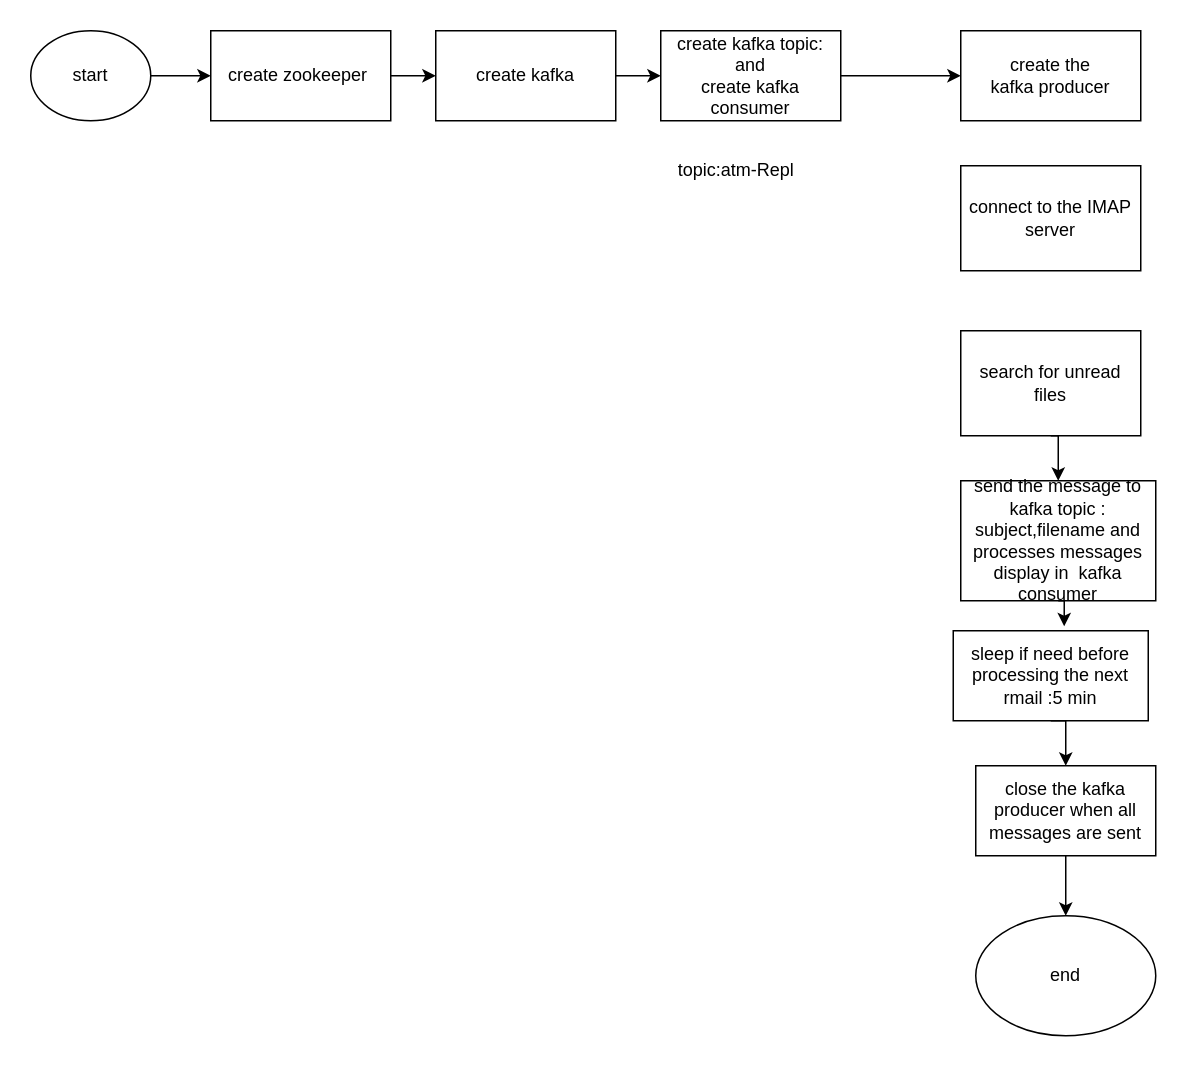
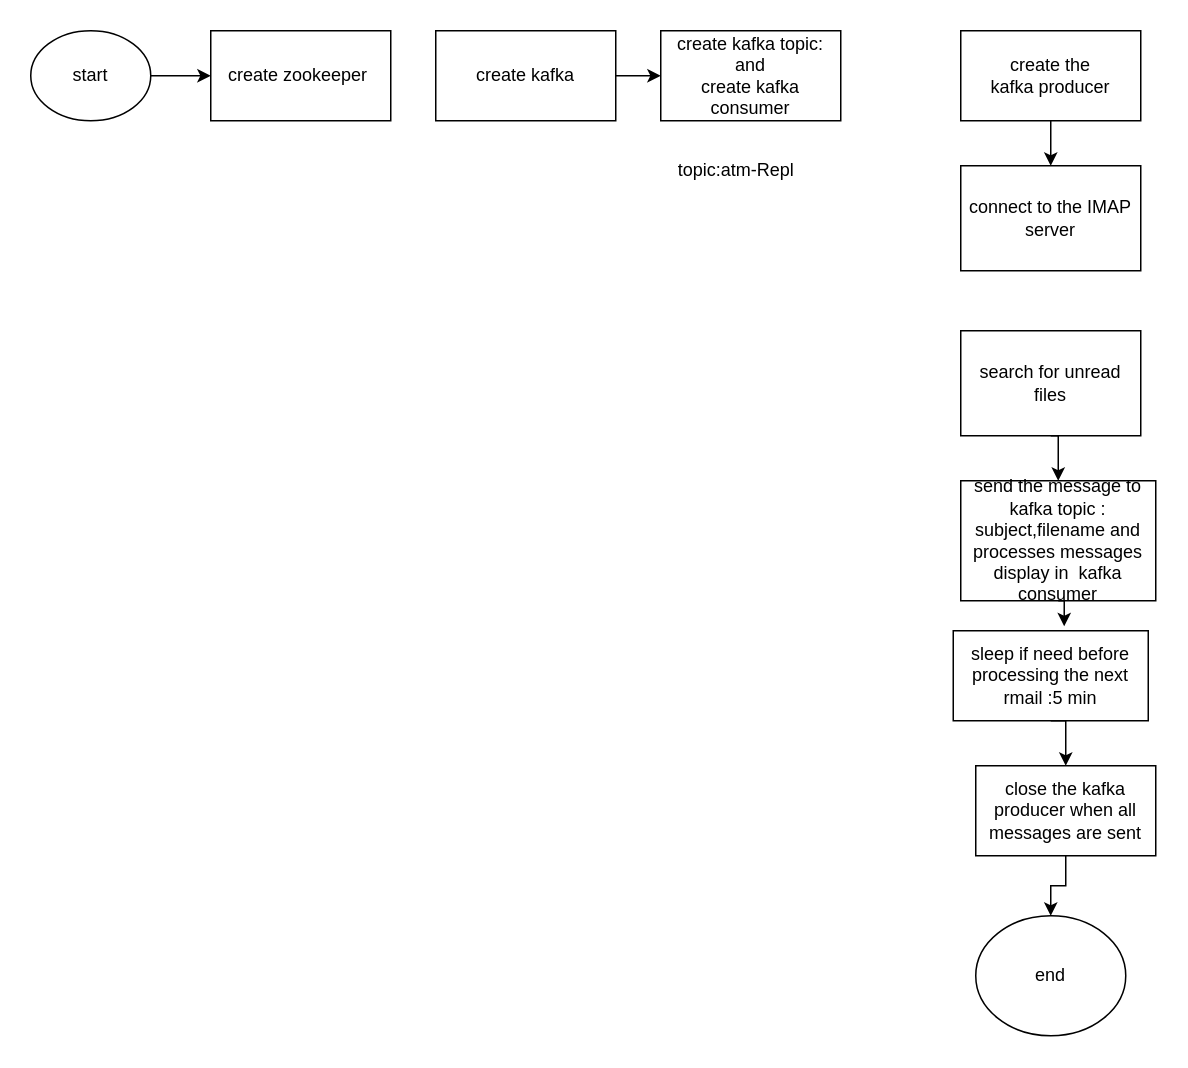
edge "create zookeeper" -> "create kafka": removed
edge "create kafka topic: and create kafka consumer" -> "create the kafka producer": removed
edge "create the kafka producer" -> "connect to the IMAP server": added
node "end": size 180x120 -> 150x120
